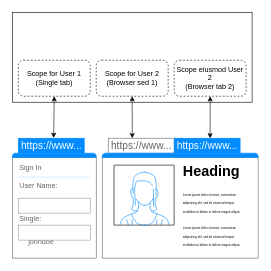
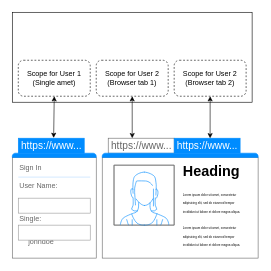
node "Scope for User 1 (Single tab)": label "Scope for User 1 (Single tab)" -> "Scope for User 1 (Single amet)"
node "Scope for User 2 (Browser sed 1)": label "Scope for User 2 (Browser sed 1)" -> "Scope for User 2 (Browser tab 1)"
node "Scope eiusmod User 2 (Browser tab 2)": label "Scope eiusmod User 2 (Browser tab 2)" -> "Scope for User 2 (Browser tab 2)"
